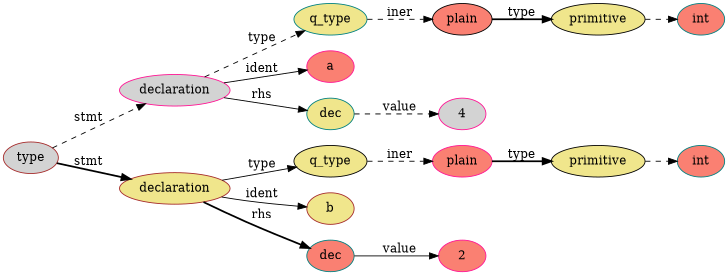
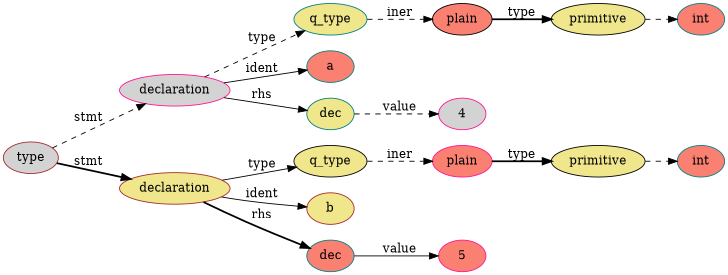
node "a": color deeppink -> teal
node "2": label "2" -> "5"
